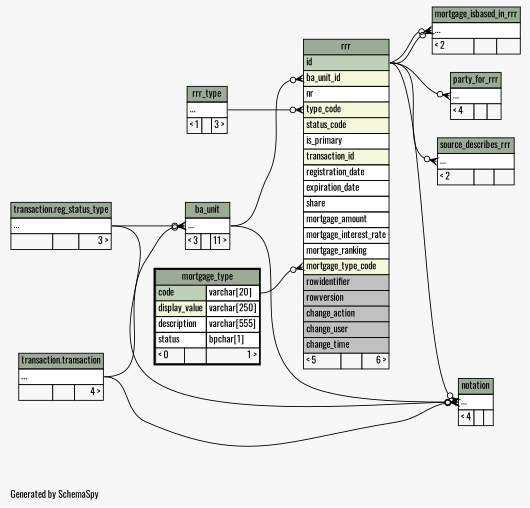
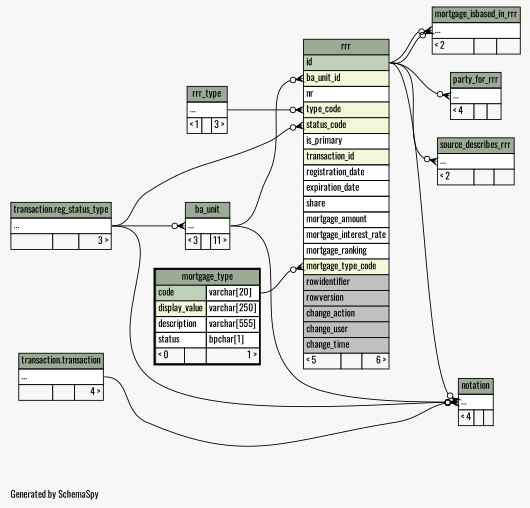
edge "transaction.reg_status_type" -> "rrr": added
edge "transaction.transaction" -> "ba_unit": removed
